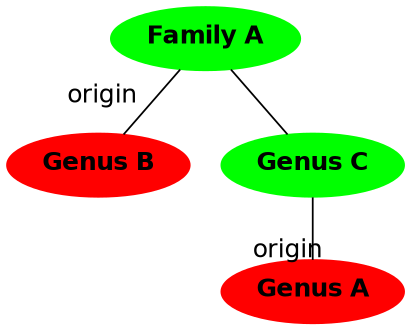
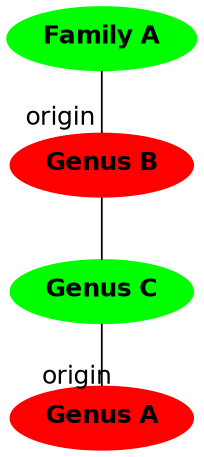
edge "Family A" -- "Genus C": now "Genus B" -- "Genus C"
